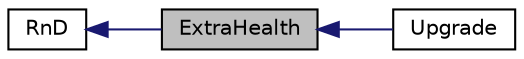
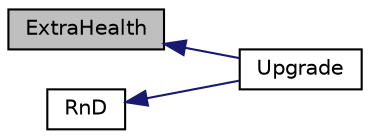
edge "ExtraHealth" -> "RnD": now "Upgrade" -> "RnD"
